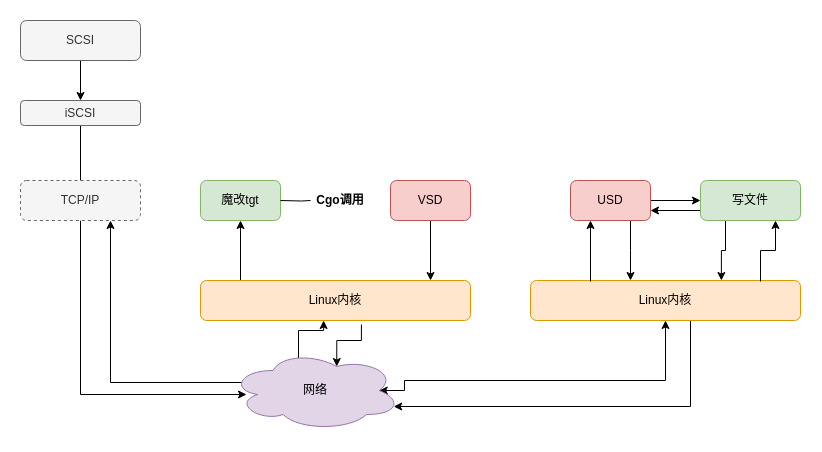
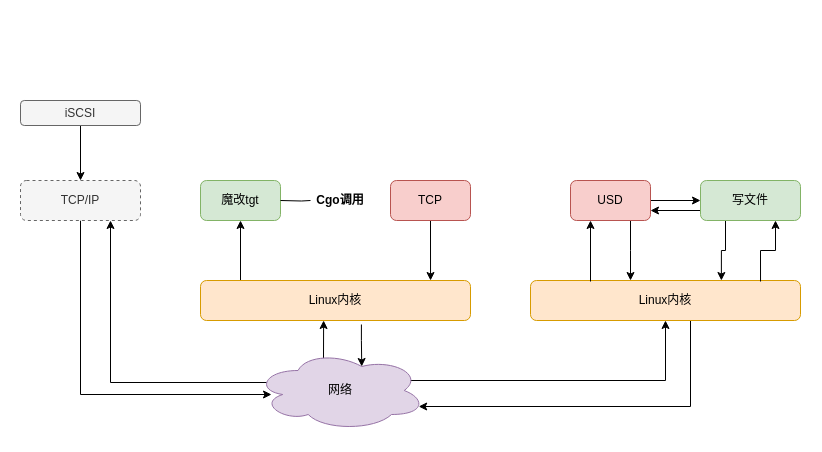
node "SCSI": removed
edge "SCSI" -> "iSCSI": removed
edge "iSCSI" -- "TCP/IP": arrowhead none -> classic
node "VSD": label "VSD" -> "TCP"
node "网络": moved (316, 391) -> (341, 391)
